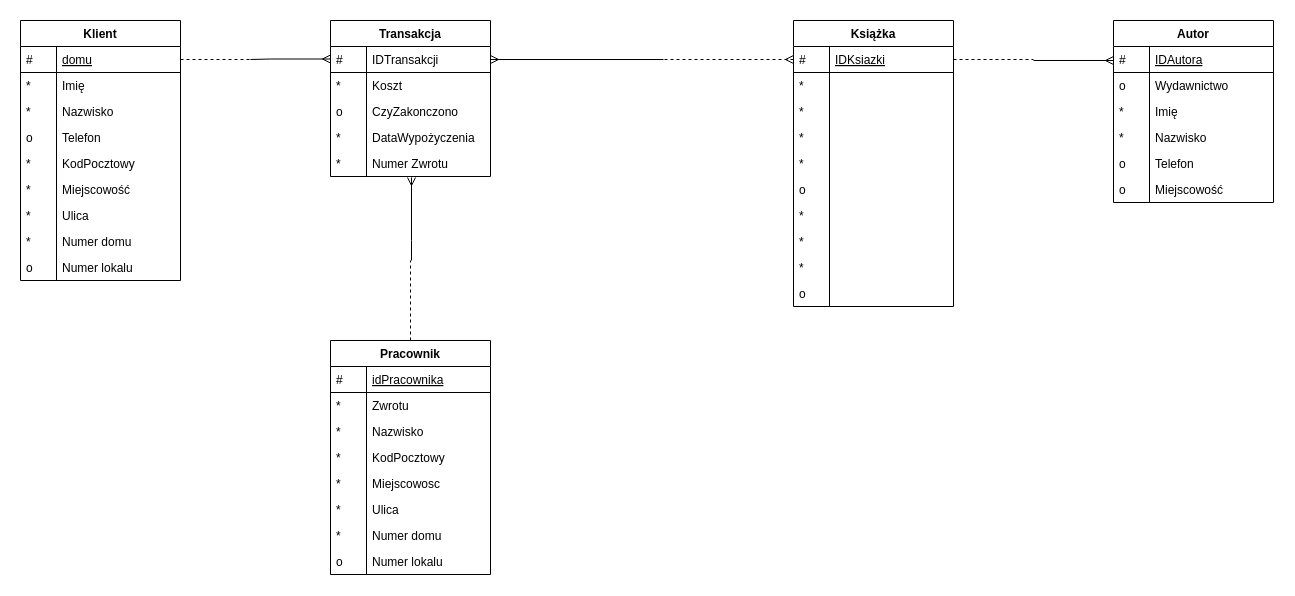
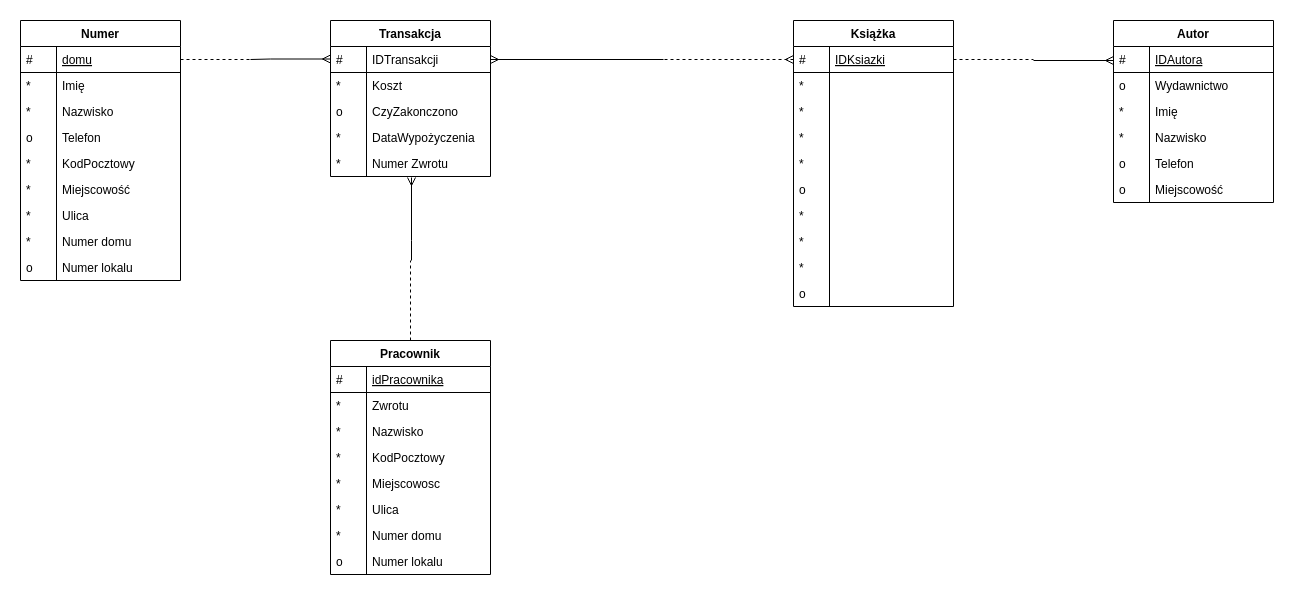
node "Klient": label "Klient" -> "Numer"
